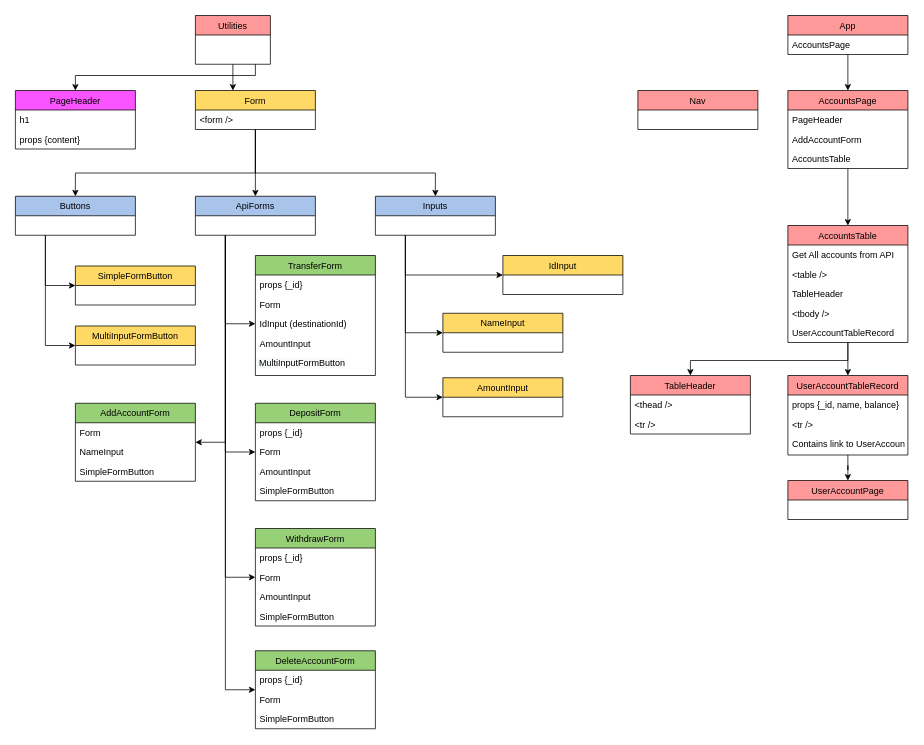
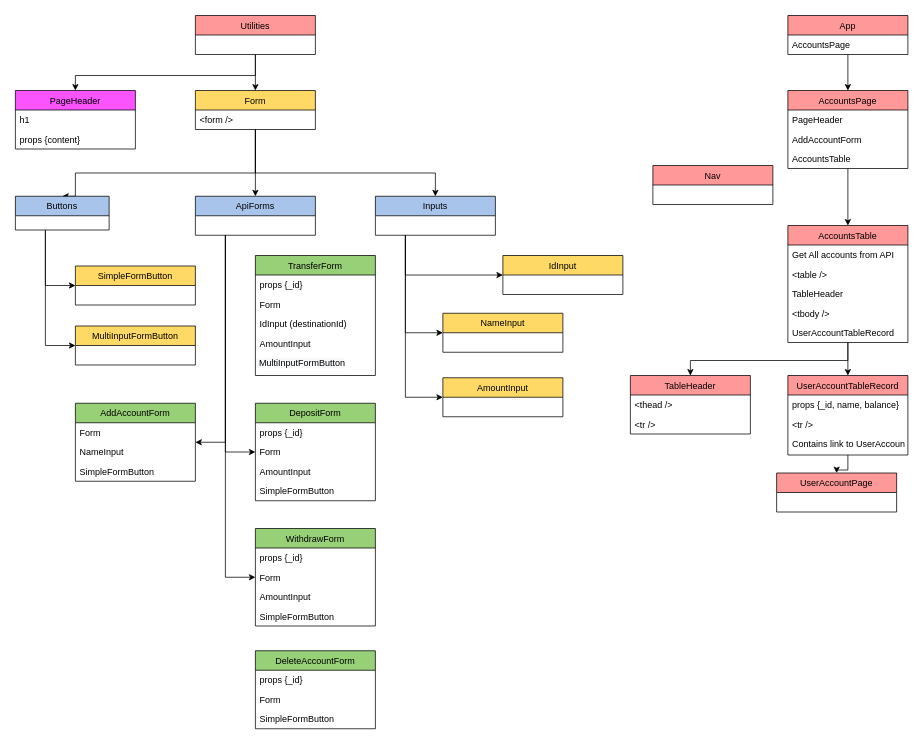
node "Utilities": size 75x49 -> 120x39
node "Nav": moved (698, 110) -> (713, 185)
node "Buttons": size 120x39 -> 94x34
edge "ApiForms" -> "IdInput (destinationId)": removed
node "UserAccountPage": moved (848, 500) -> (837, 492)
edge "ApiForms" -> "DeleteAccountForm": removed
